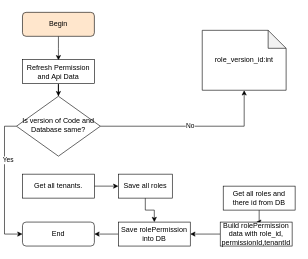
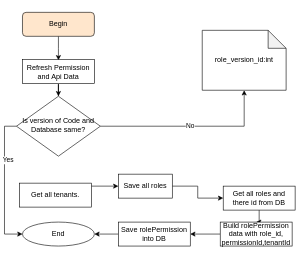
node "Get all tenants.": moved (59, 186) -> (56, 195)
edge "Save all roles" -> "Save rolePermission into DB": now "Save all roles" -> "Get all roles and there id from DB"
node "End": shape rounded rectangle -> ellipse
